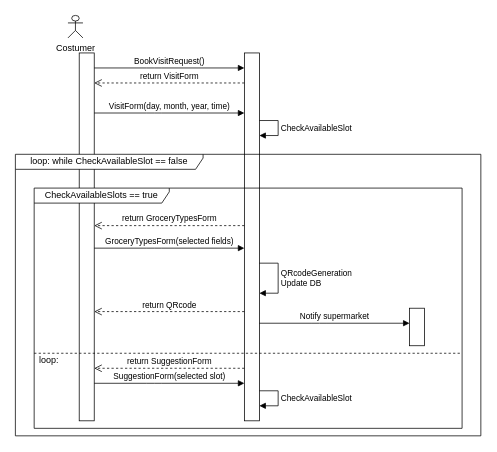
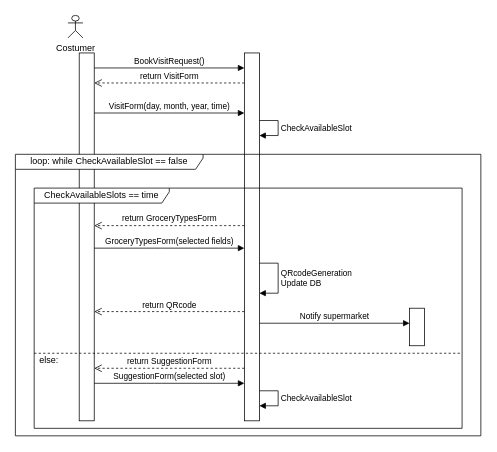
node "CheckAvailableSlots == true": label "CheckAvailableSlots == true" -> "CheckAvailableSlots == time"
node "loop:": label "loop:" -> "else:"
